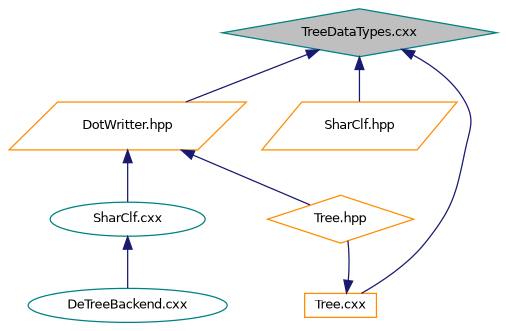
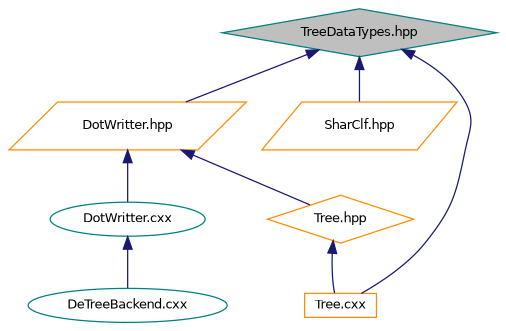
node "TreeDataTypes.cxx": label "TreeDataTypes.cxx" -> "TreeDataTypes.hpp"
node "SharClf.cxx": label "SharClf.cxx" -> "DotWritter.cxx"
edge "Tree.hpp" -> "Tree.cxx": reversed
